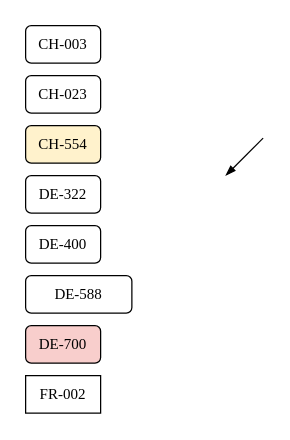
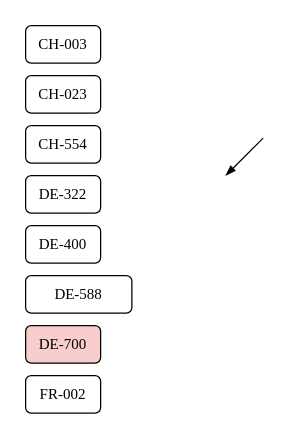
node "CH-554": fillcolor #fff2cc -> #ffffff
node "FR-002": shape rectangle -> rounded rectangle
